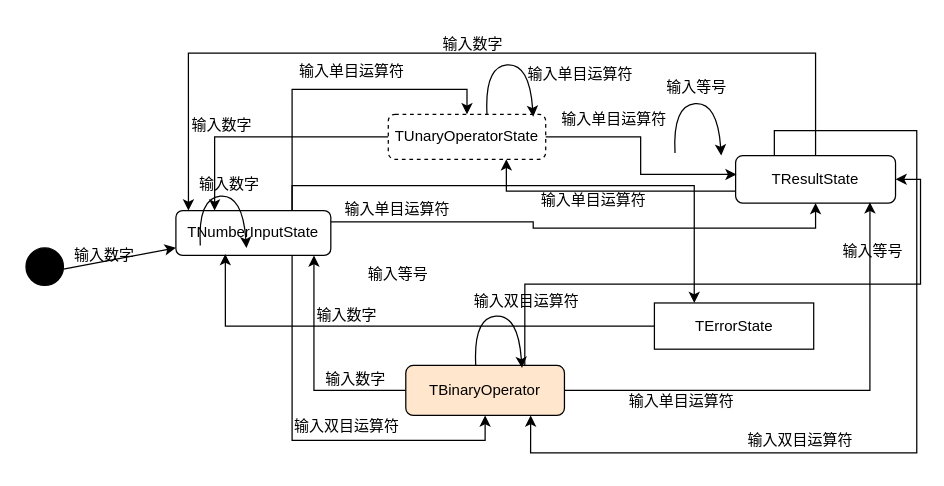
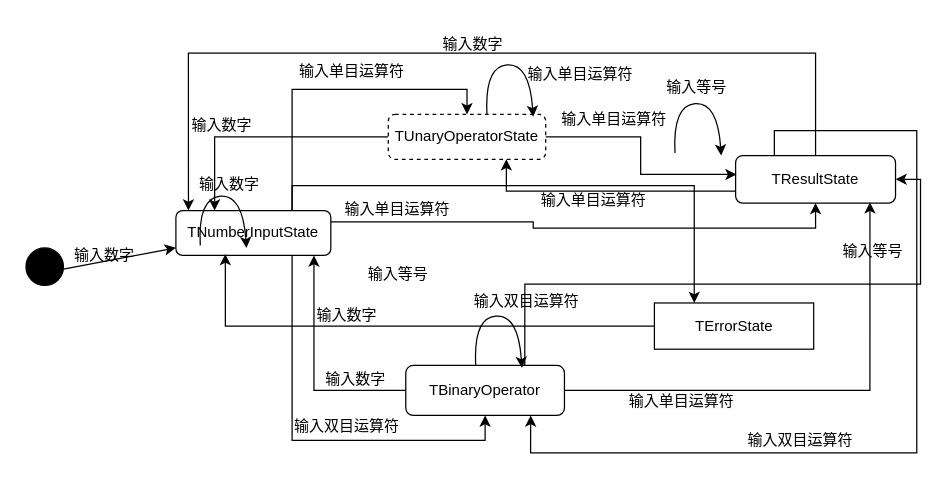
node "TBinaryOperator": fillcolor #ffe6cc -> #ffffff
